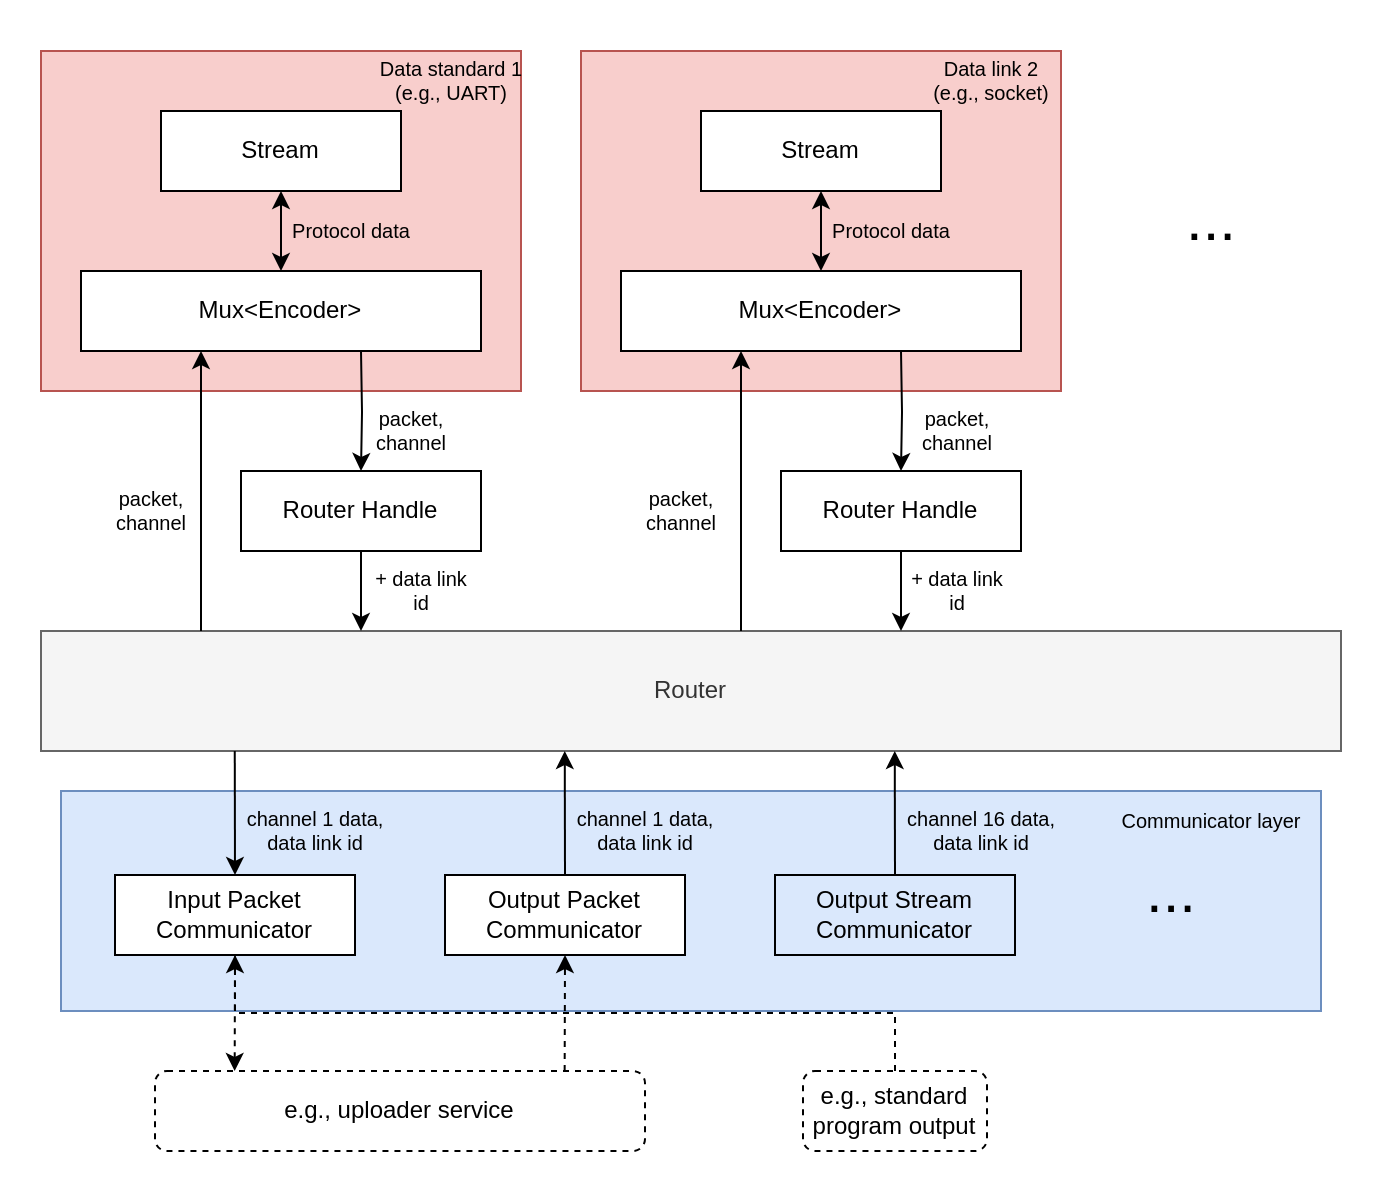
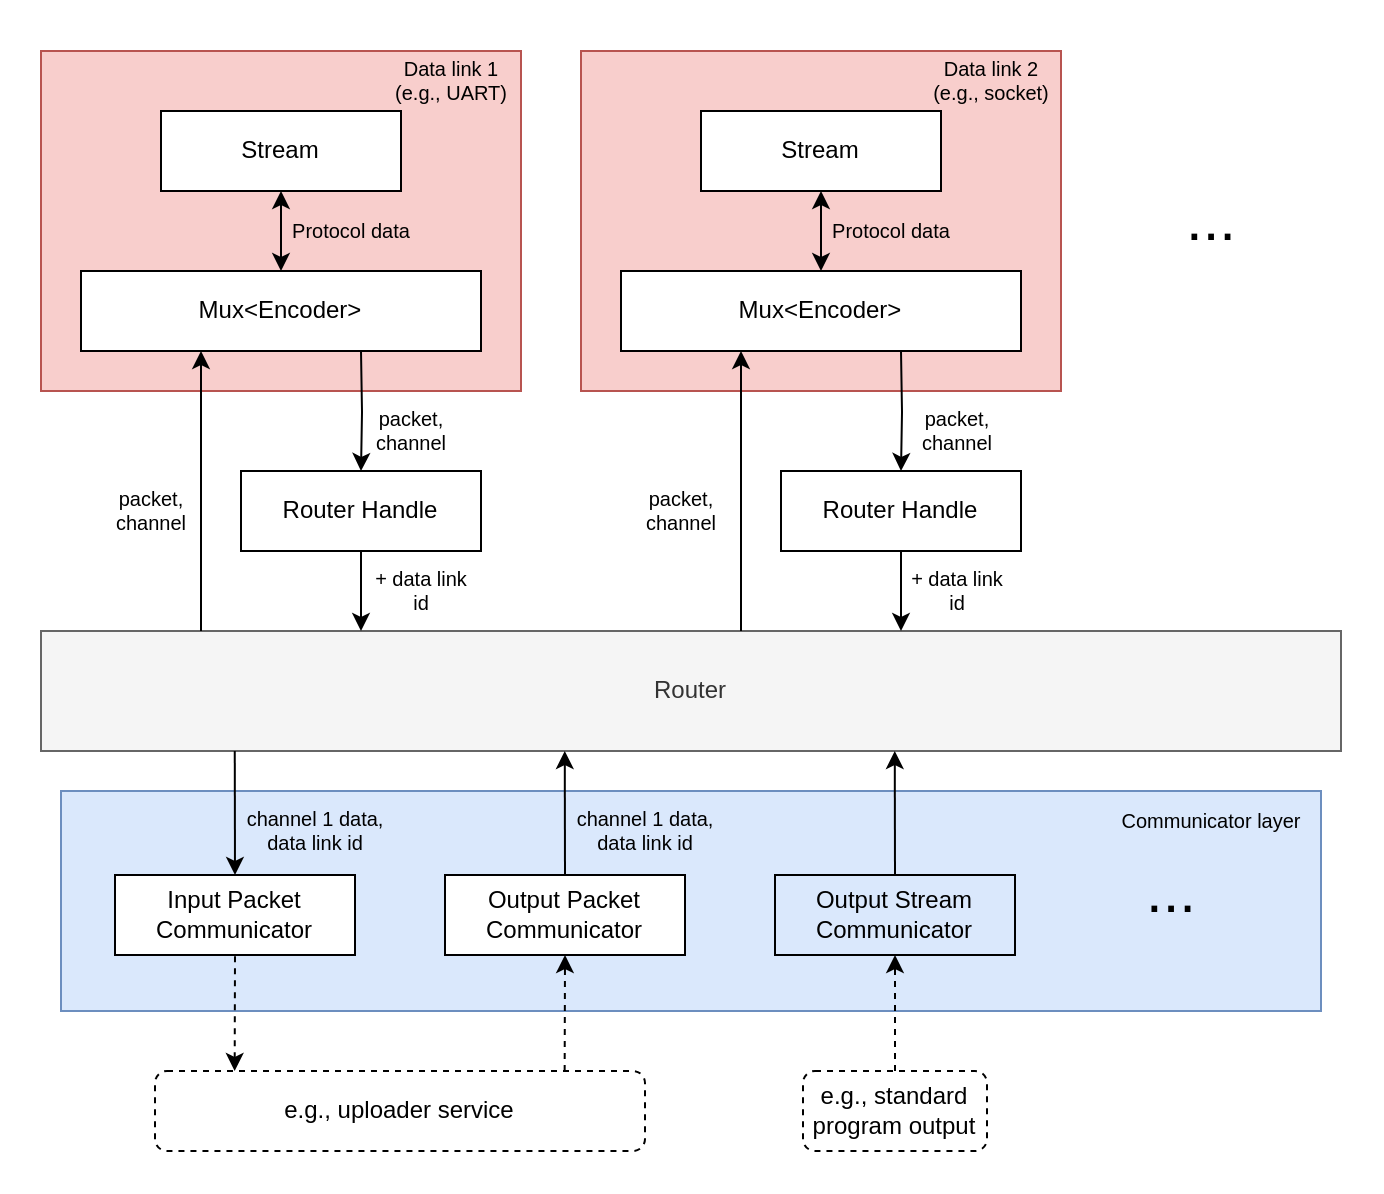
node "Data standard 1 (e.g., UART)": label "Data standard 1 (e.g., UART)" -> "Data link 1 (e.g., UART)"
node "channel 16 data, data link id": removed
edge "e.g., standard program output" -> "Input Packet Communicator": now "e.g., standard program output" -> "Output Stream Communicator"
